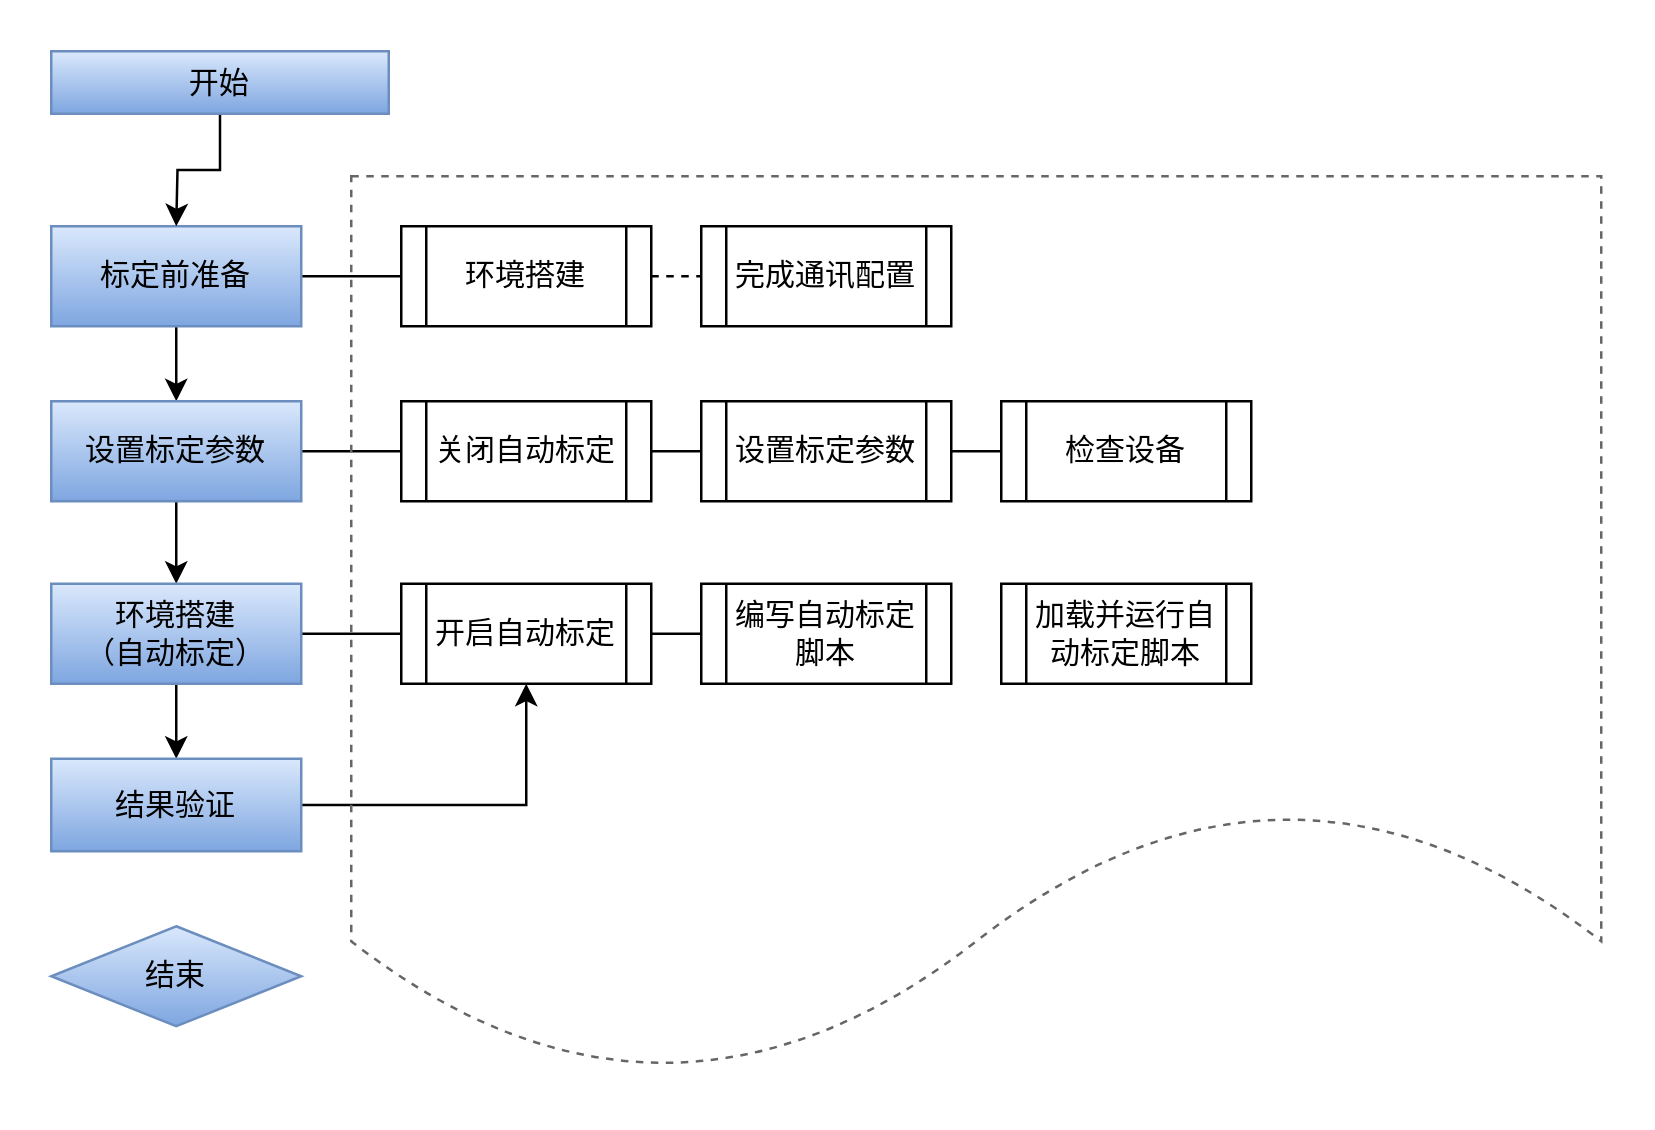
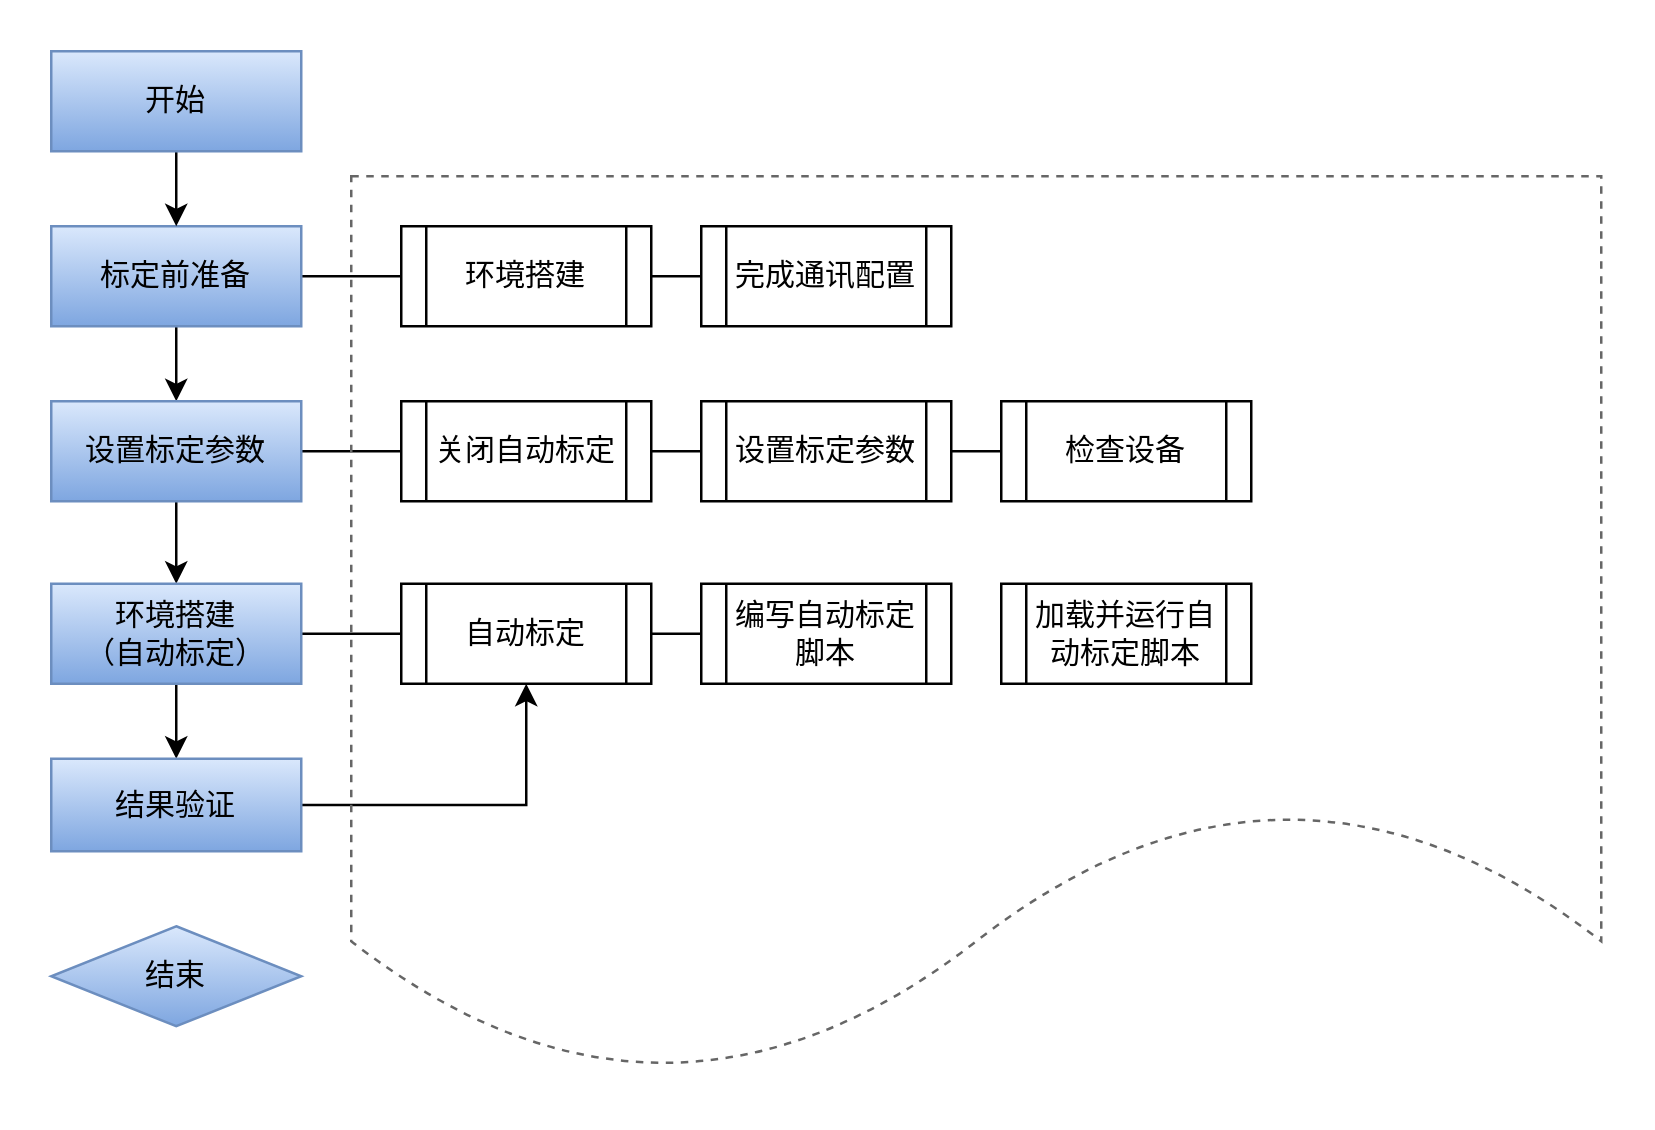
node "开始": size 338x63 -> 250x100
edge "环境搭建" -- "完成通讯配置": style dashed -> solid
node "开启自动标定": label "开启自动标定" -> "自动标定"
